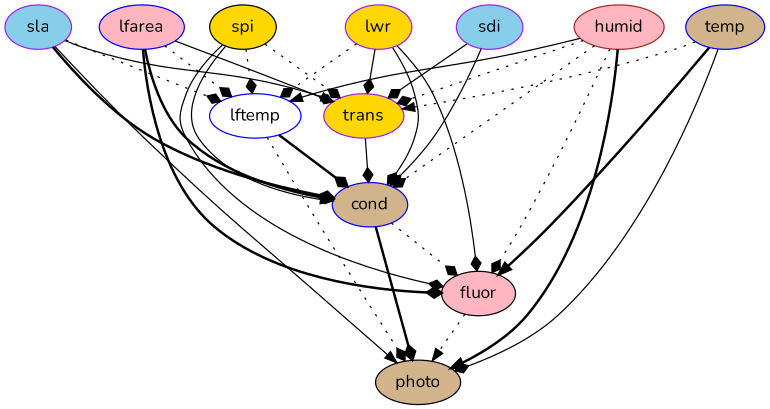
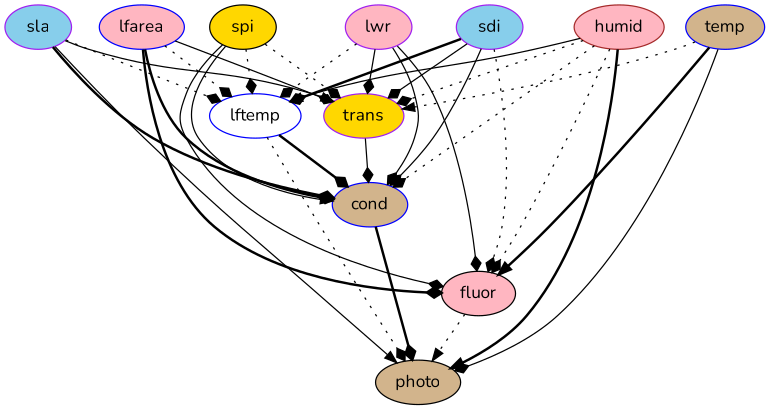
node "lwr": fillcolor gold -> lightpink
edge "sdi" -> "lftemp": added
edge "cond" -> "fluor": now "sdi" -> "fluor"
